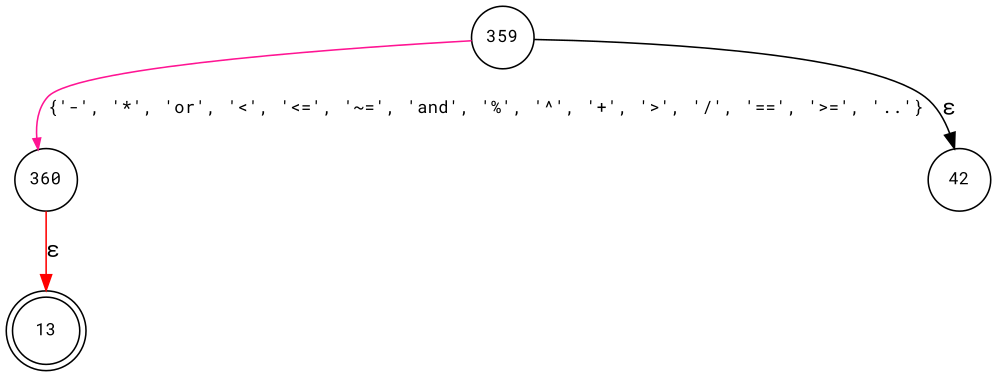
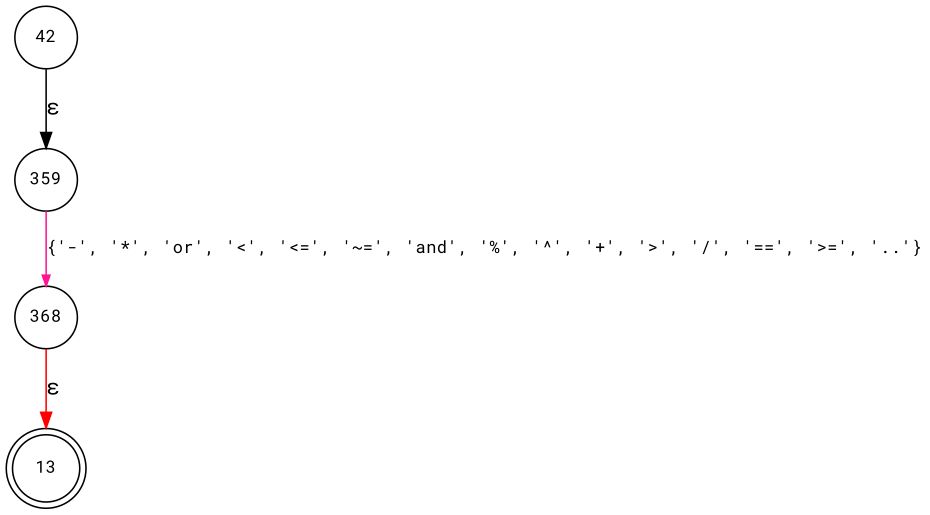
edge "359" -> "42": reversed
node "360": label "360" -> "368"
